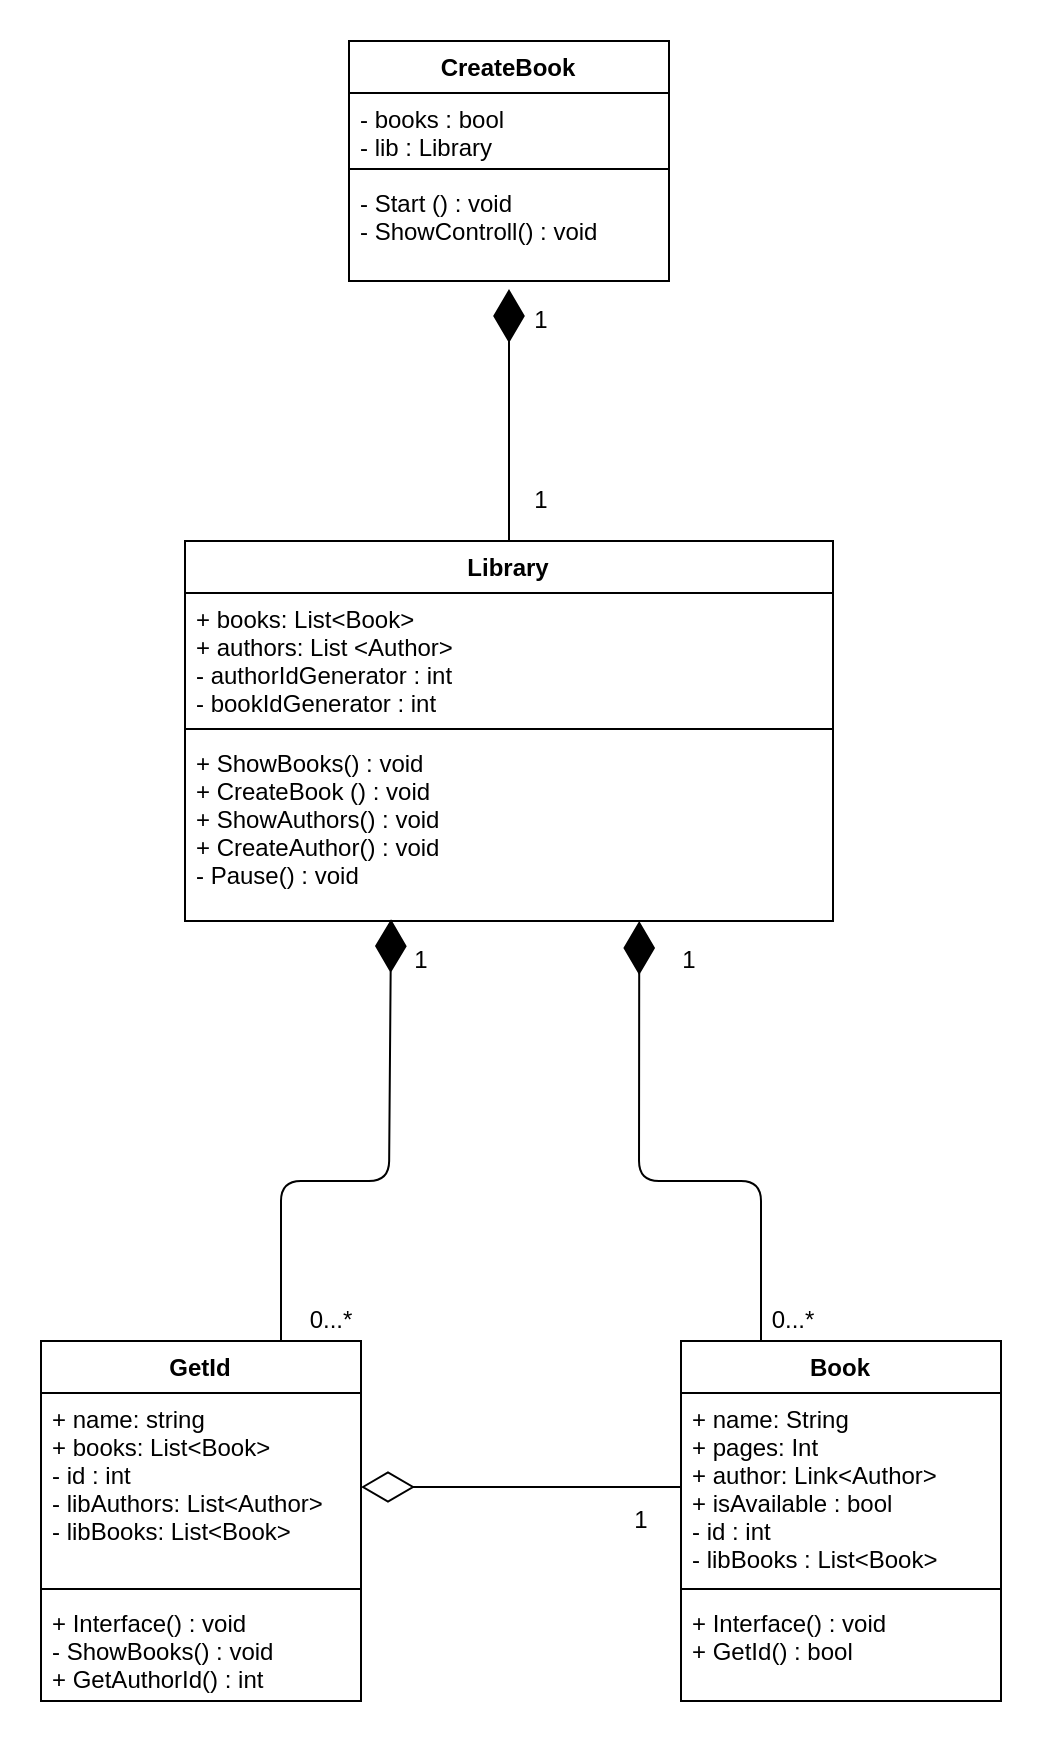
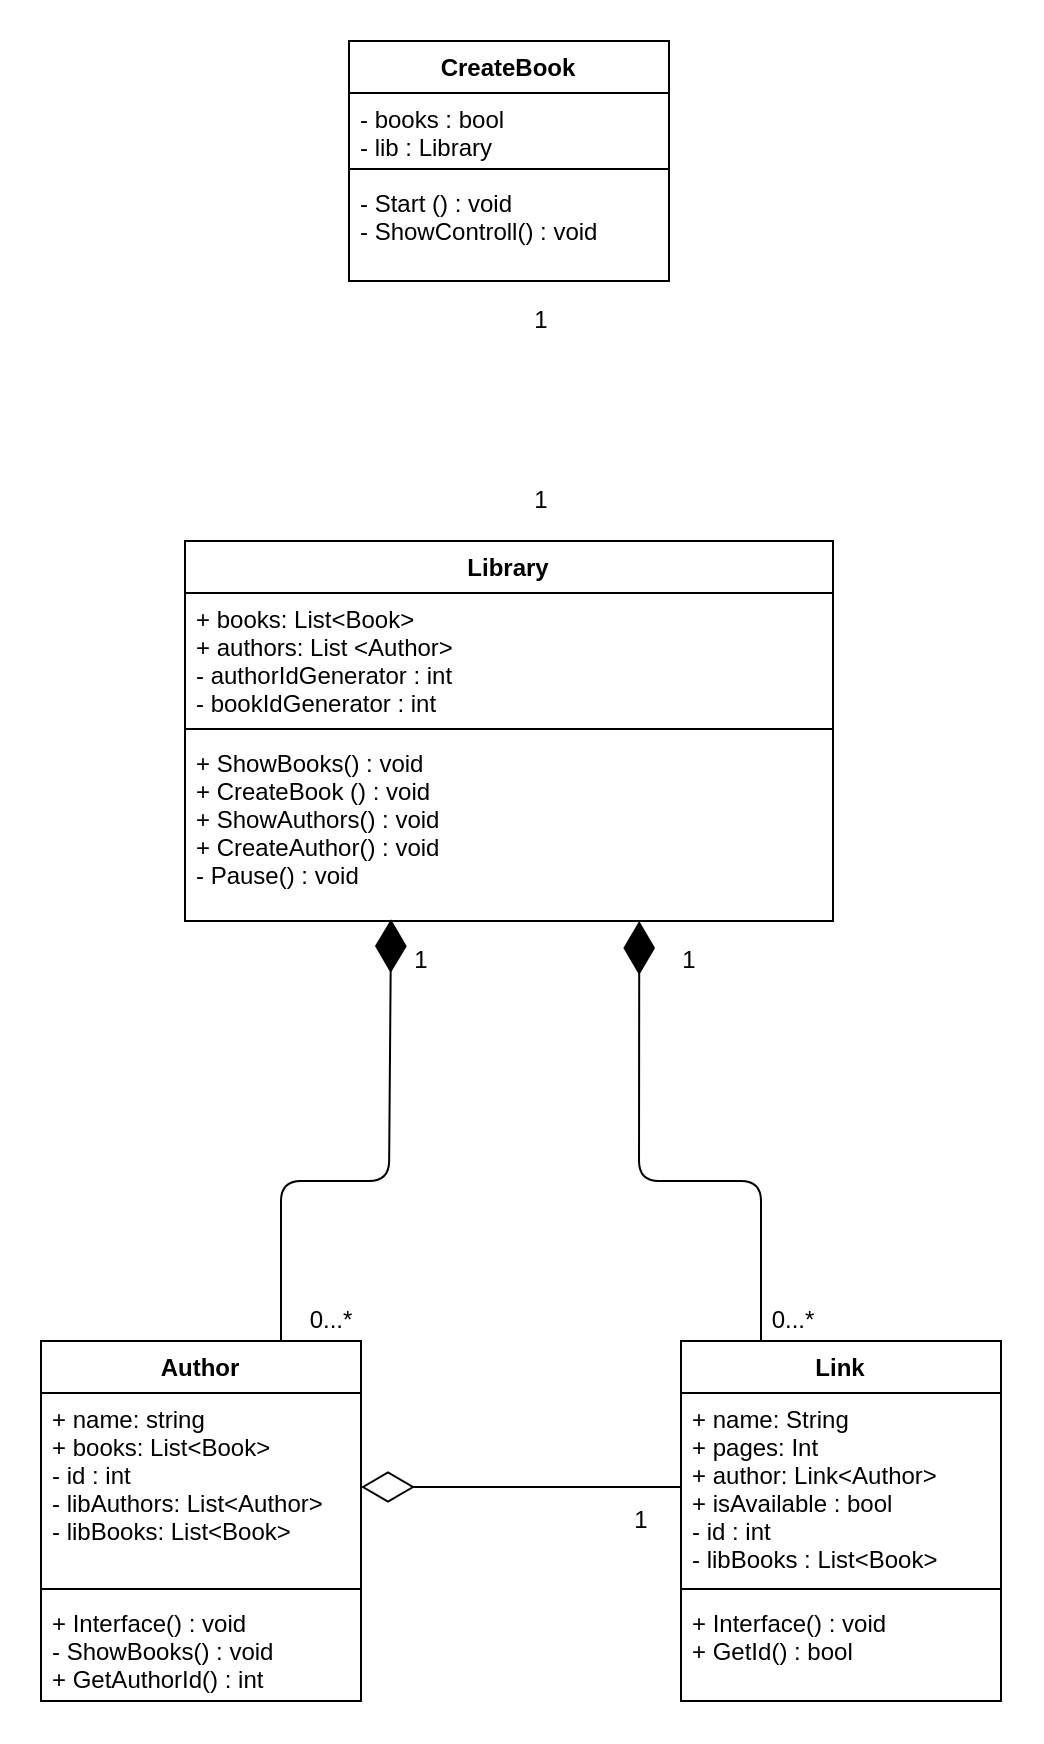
edge "Library" -> "- Start () : void - ShowControll() : void": removed
node "GetId": label "GetId" -> "Author"
node "Book": label "Book" -> "Link"
